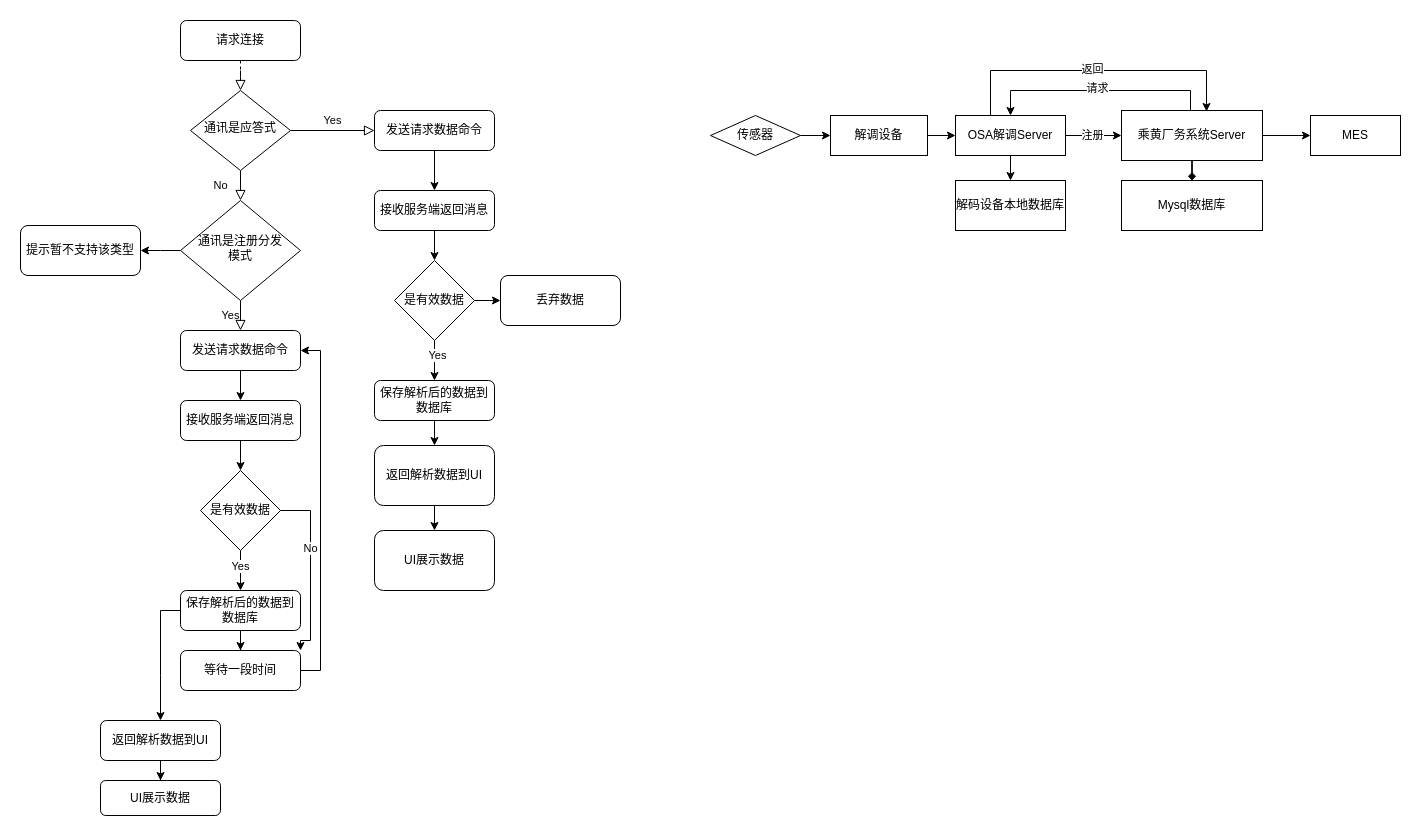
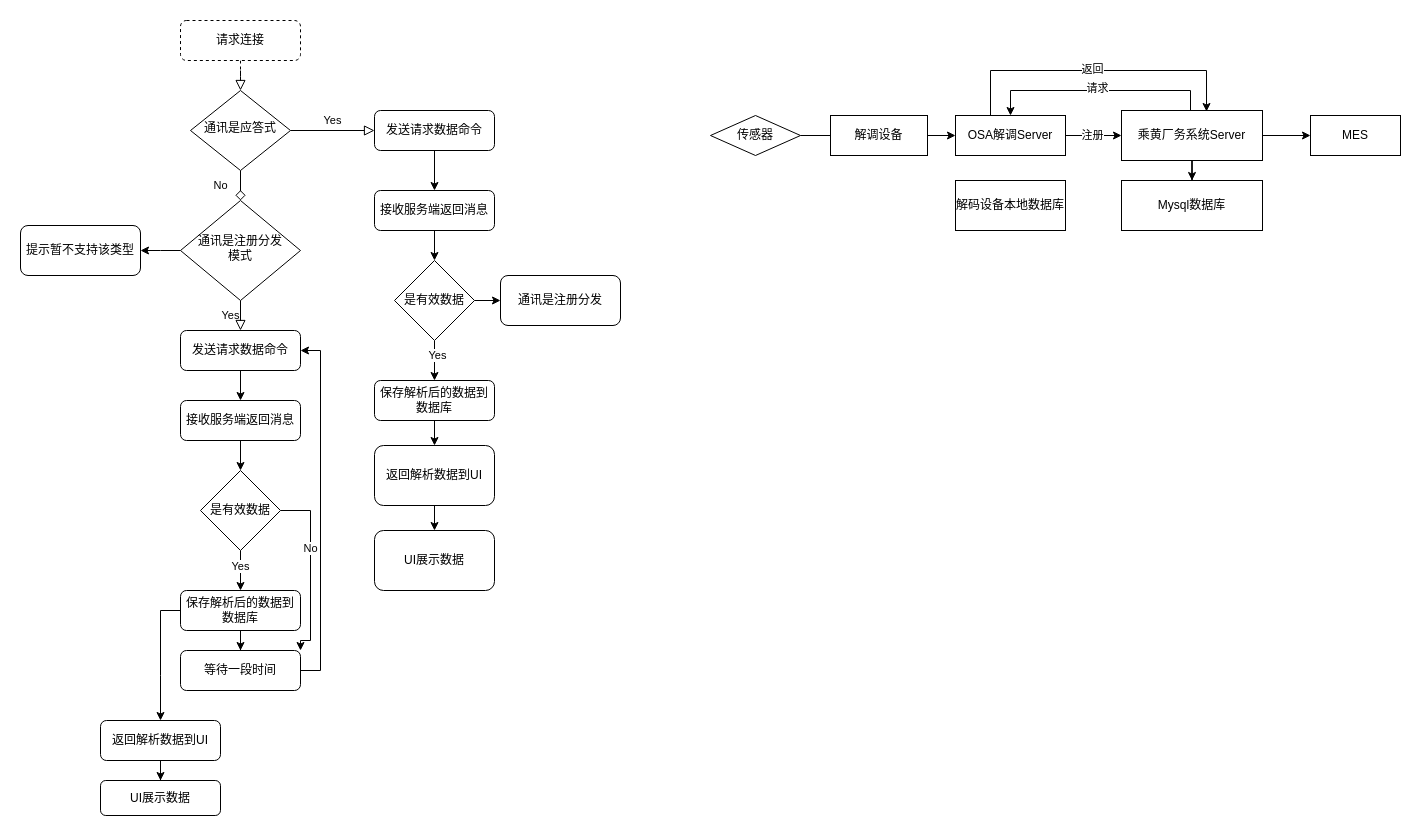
node "请求连接": style solid -> dashed
edge "传感器" -> "解调设备": arrowhead classic -> none
edge "乘黄厂务系统Server" -> "Mysql数据库": arrowhead diamond -> classic
edge "OSA解调Server" -> "解码设备本地数据库": removed
edge "通讯是应答式" -> "通讯是注册分发 模式": arrowhead block -> diamond
node "丢弃数据": label "丢弃数据" -> "通讯是注册分发"
